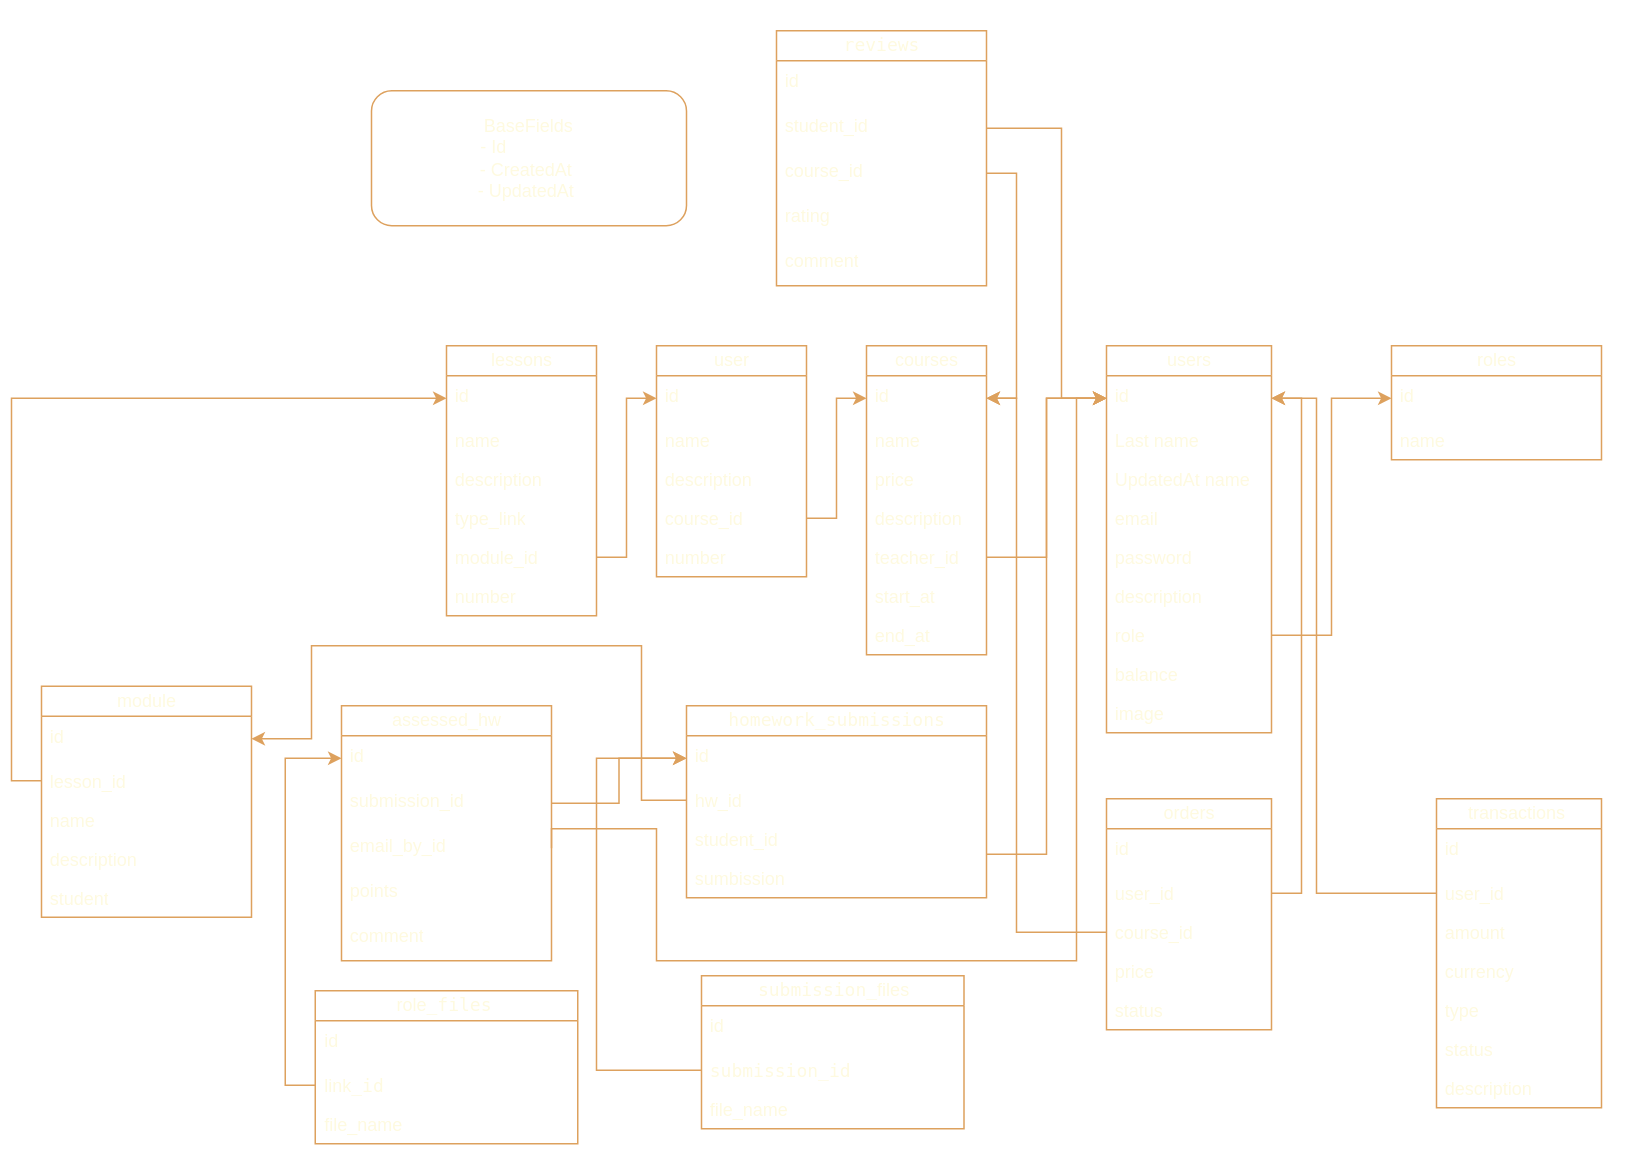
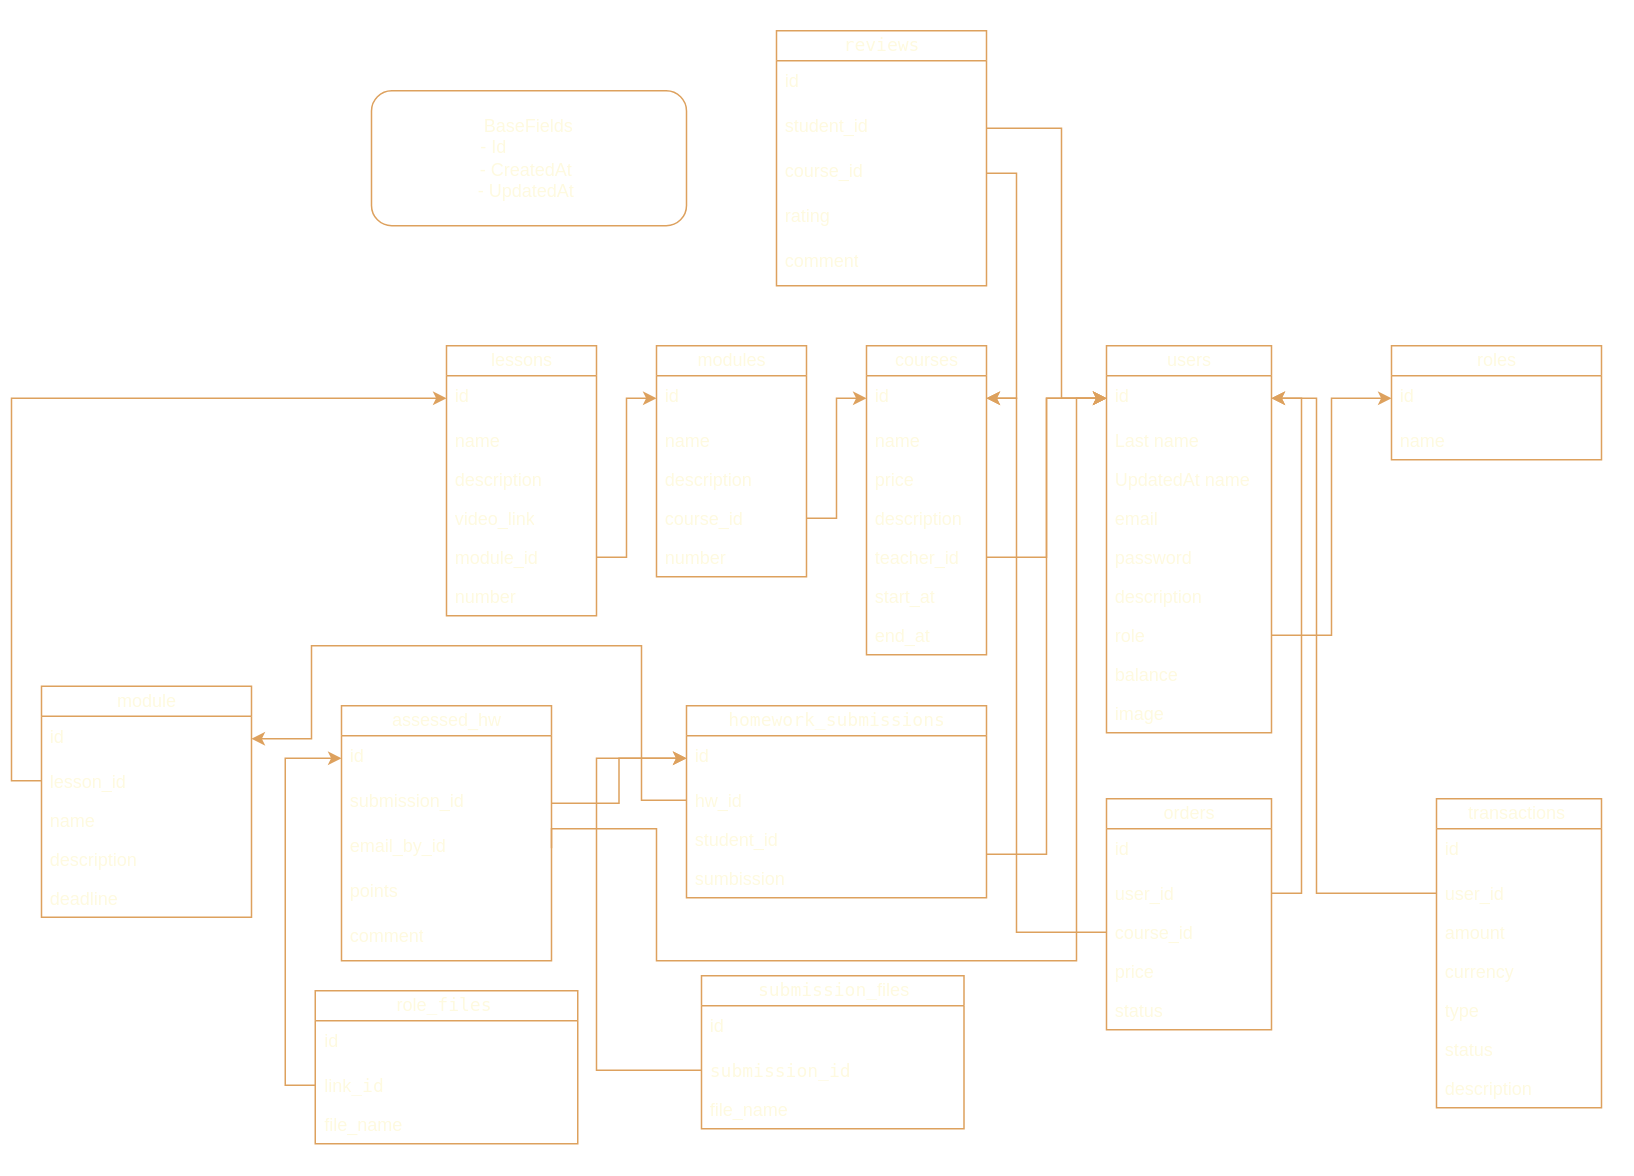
node "user": label "user" -> "modules"
node "type_link": label "type_link" -> "video_link"
node "student": label "student" -> "deadline"
